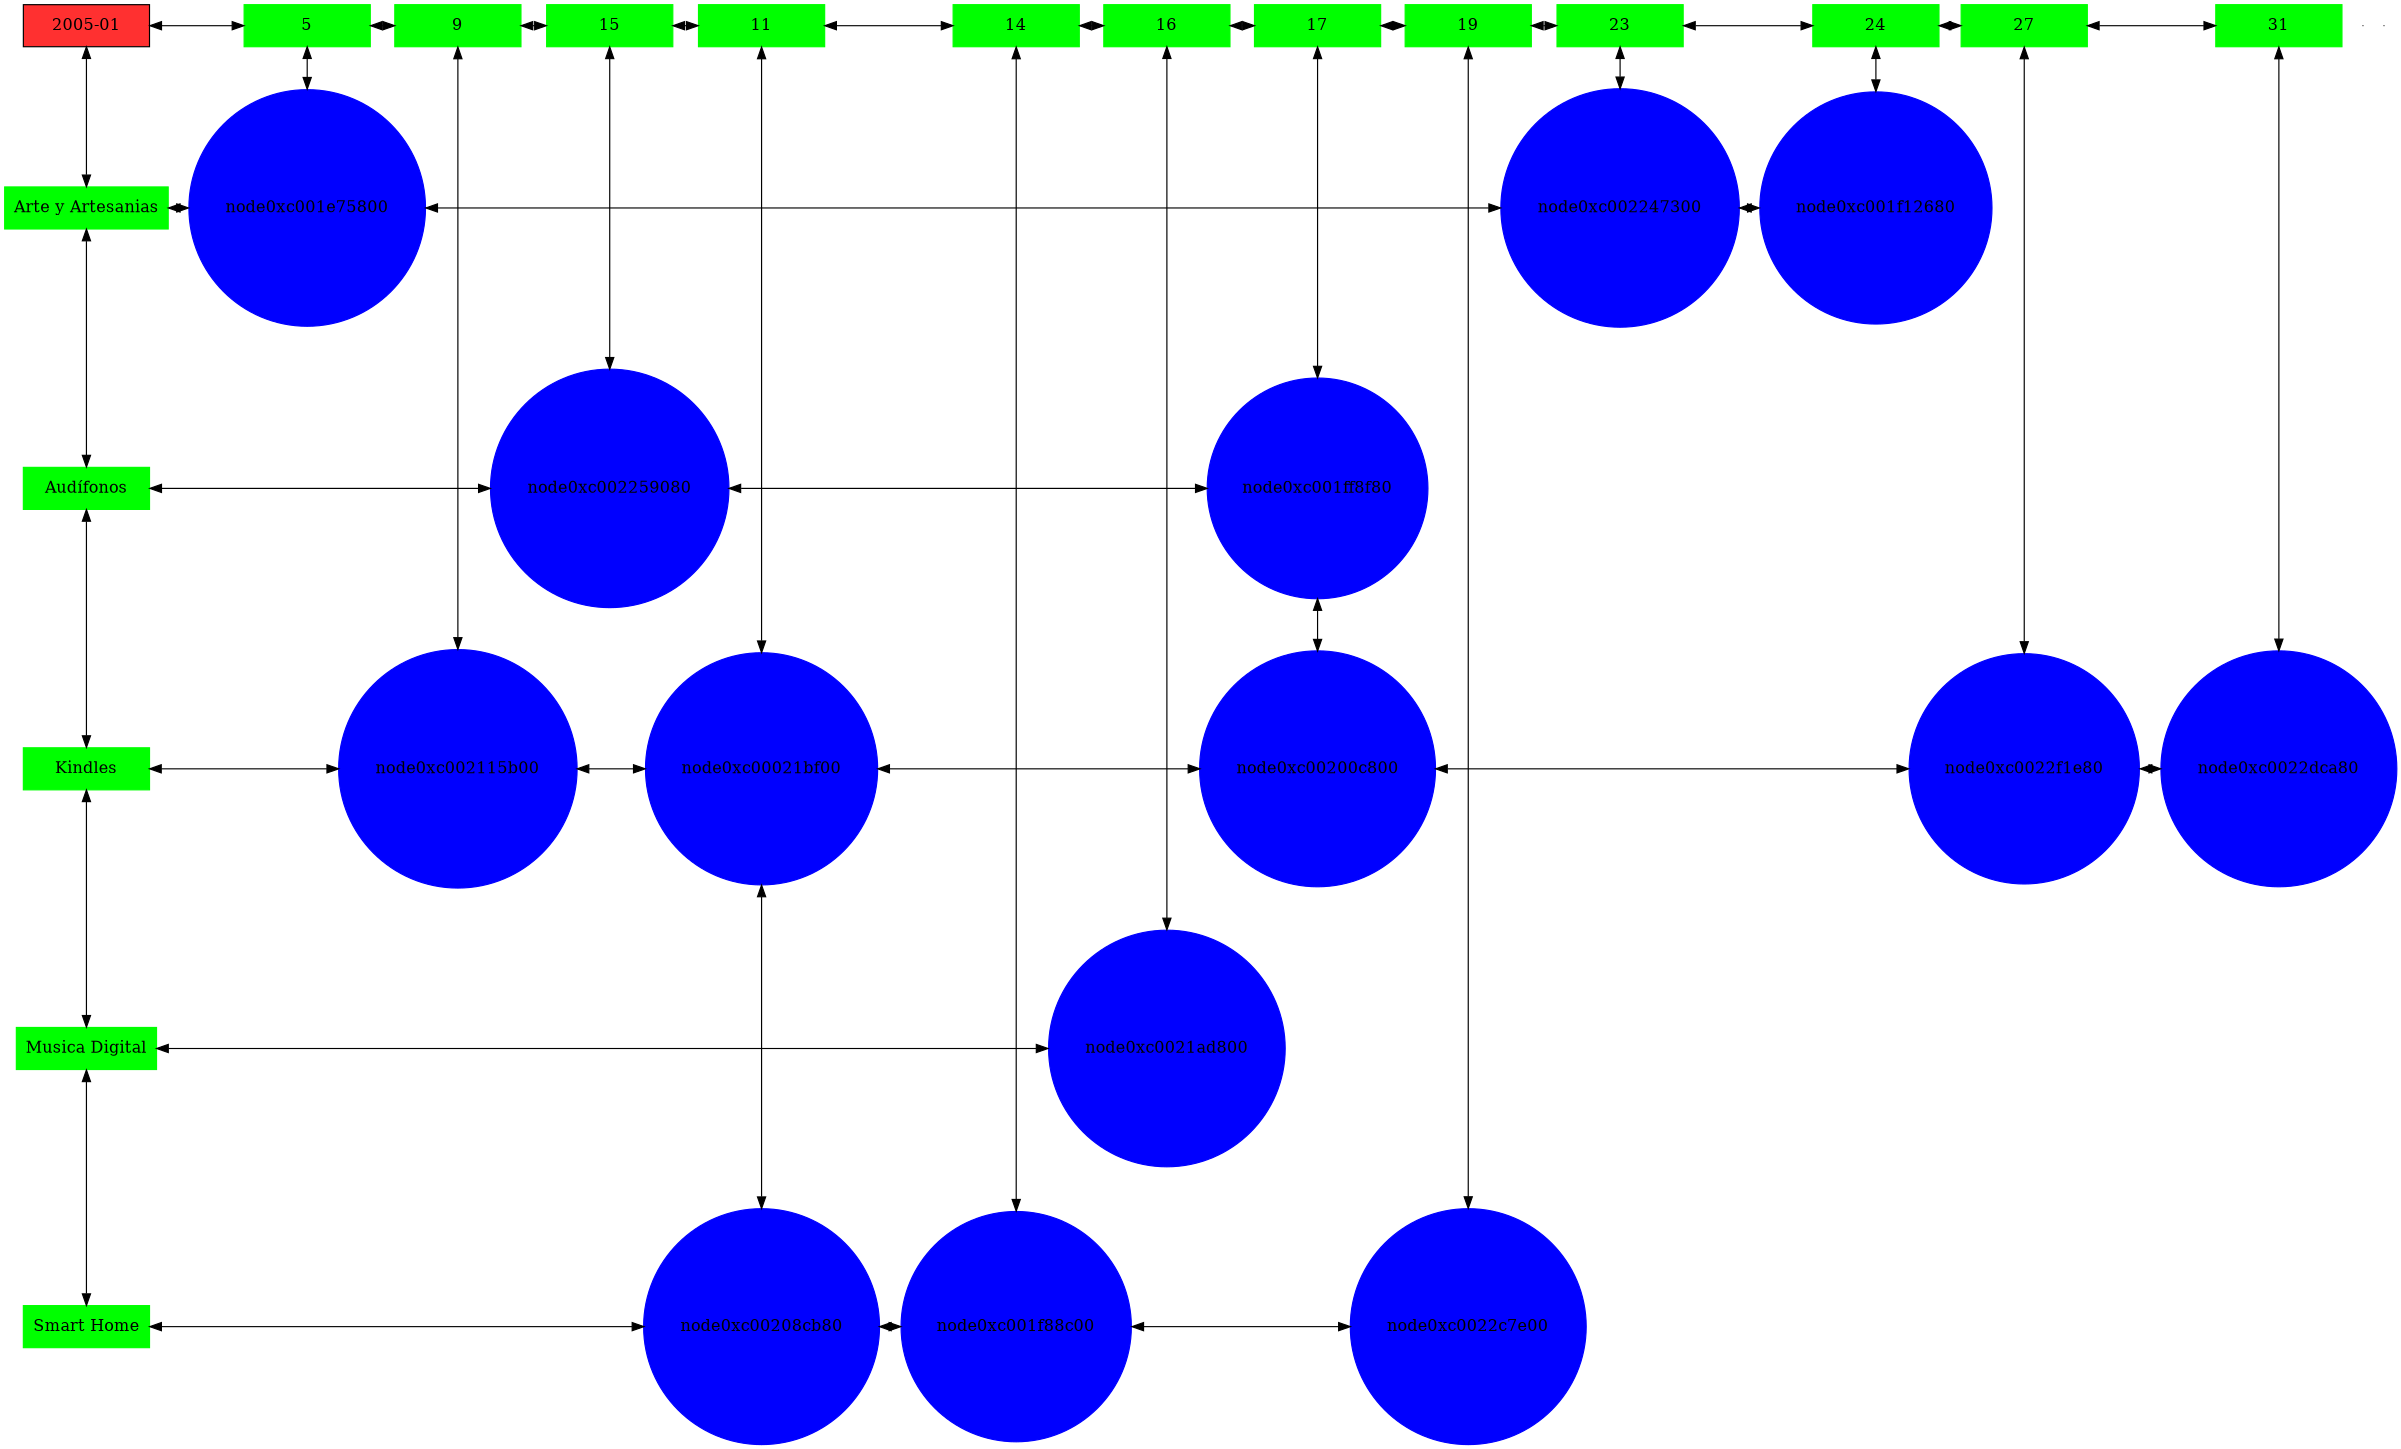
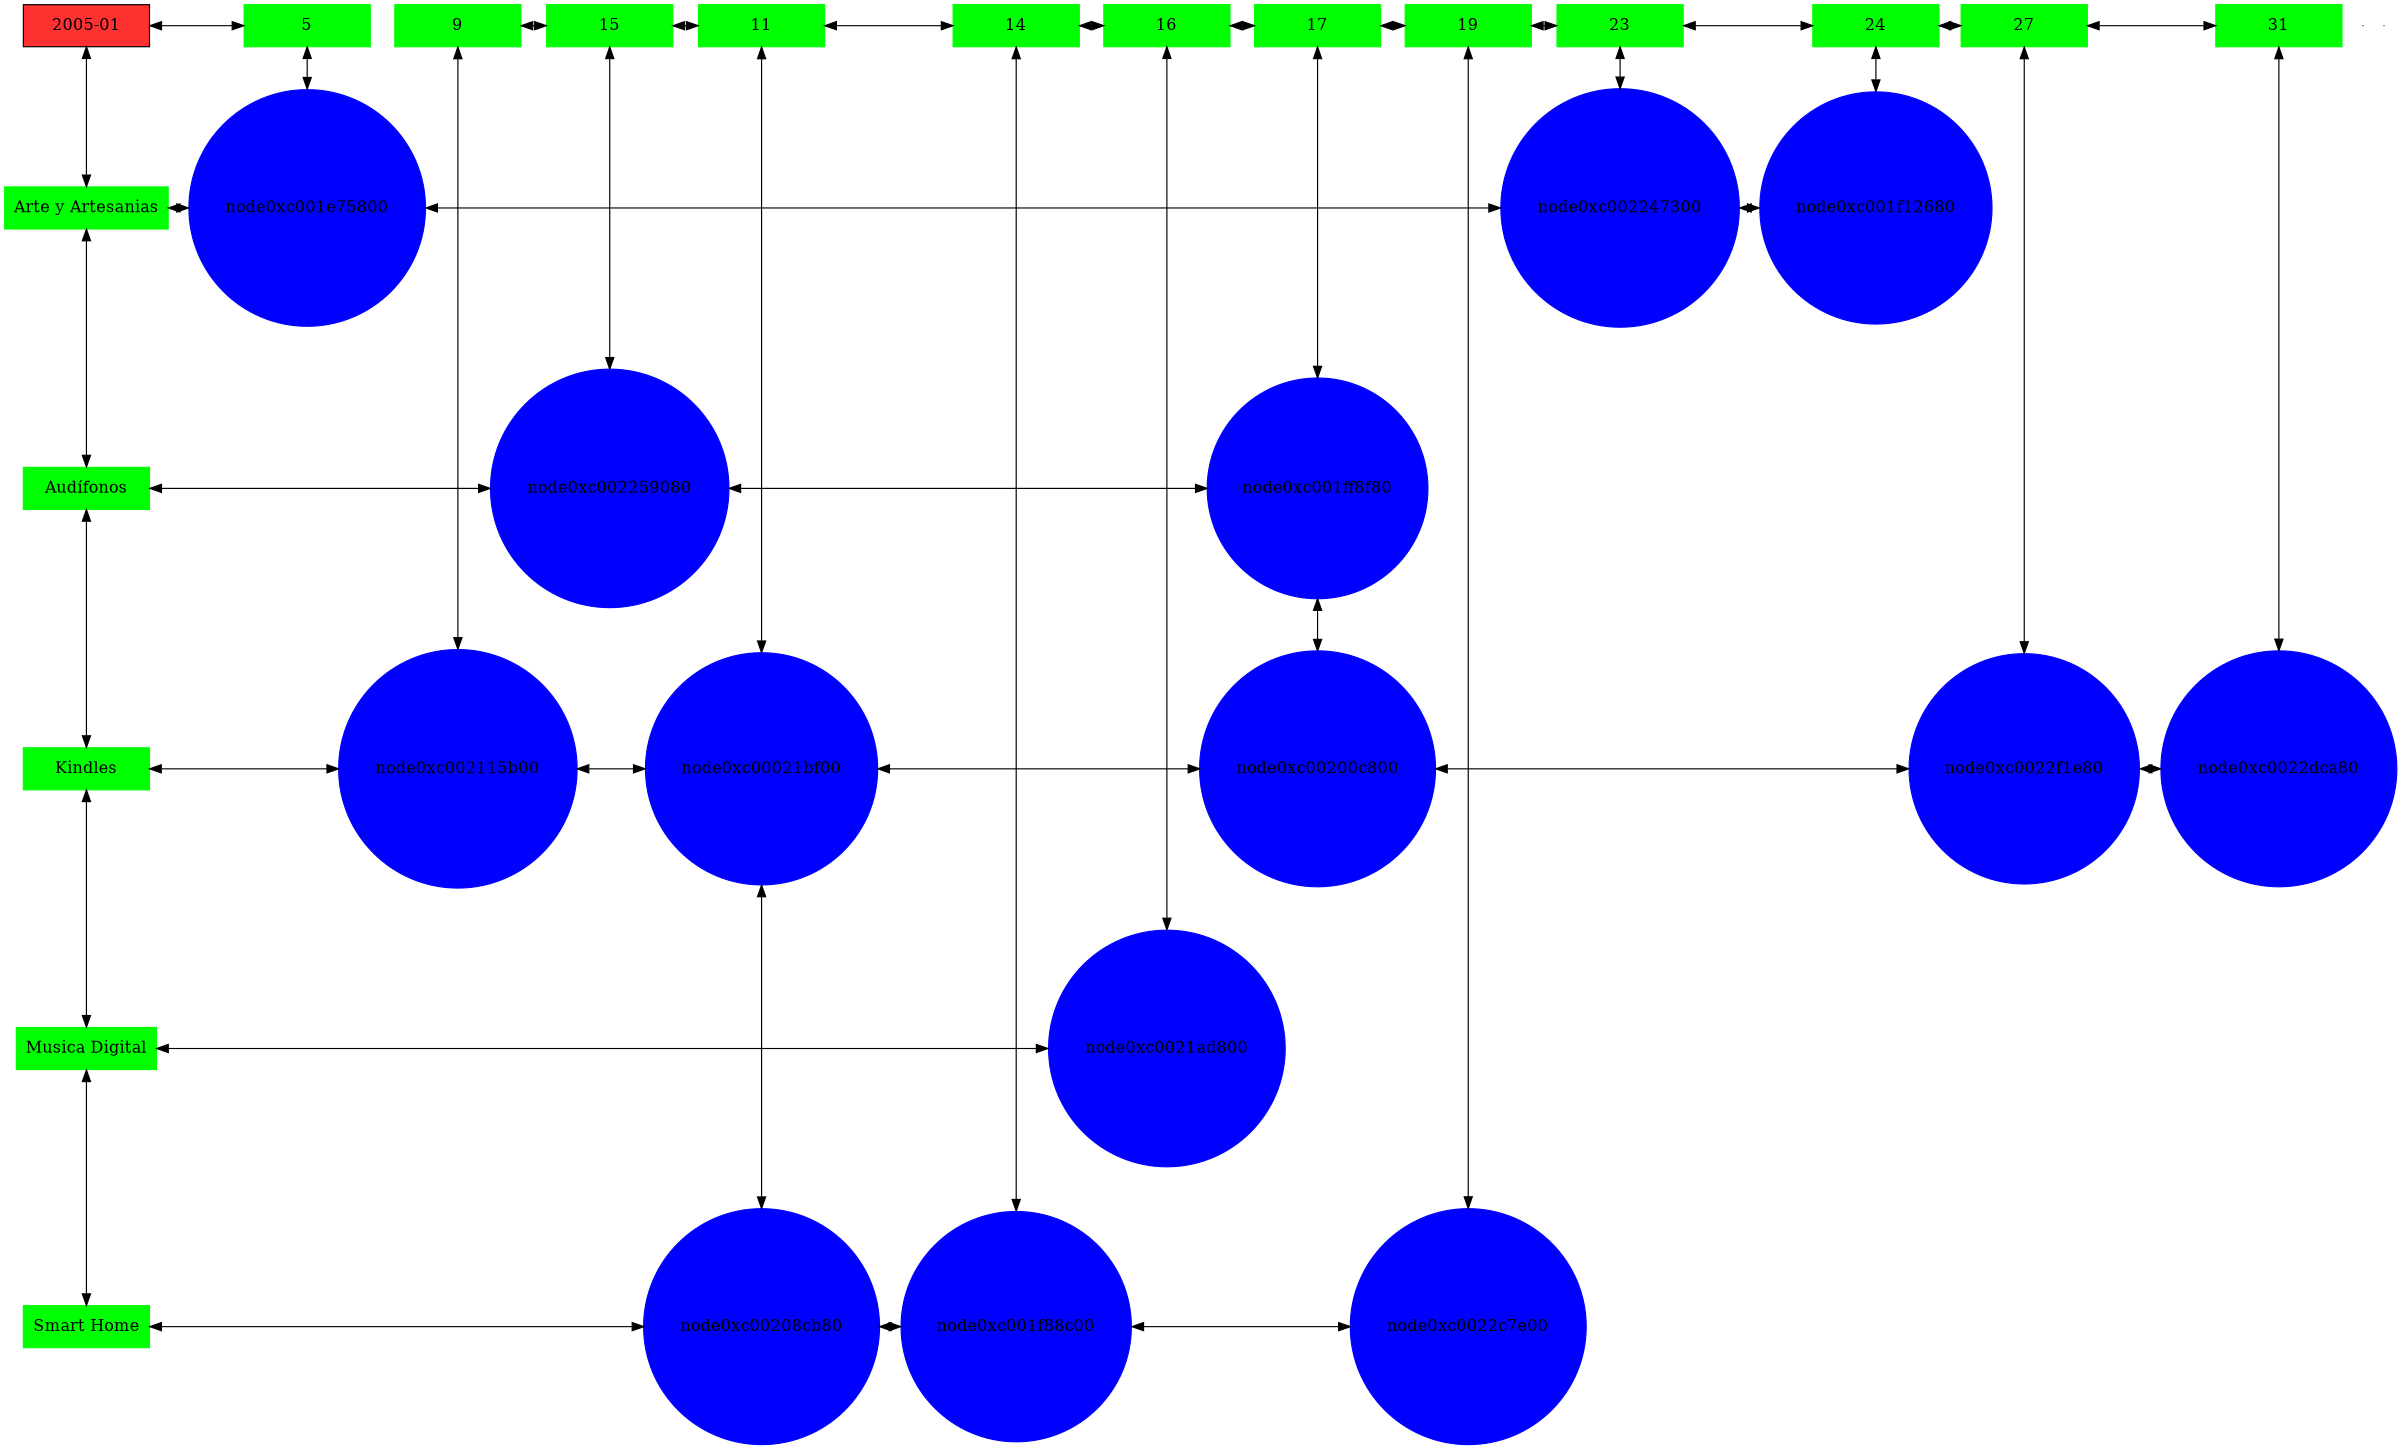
edge "5" -- "9": removed
